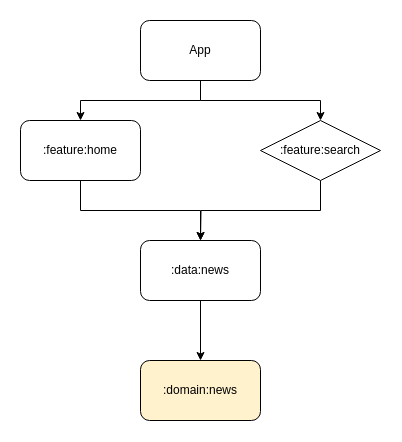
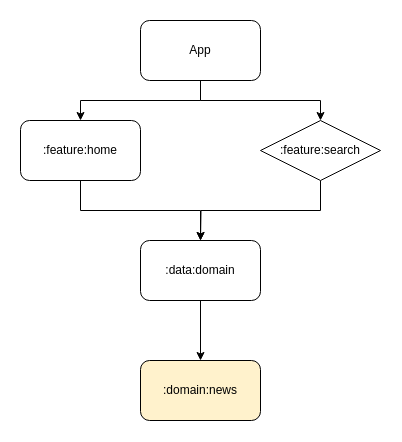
node ":data:news": label ":data:news" -> ":data:domain"
